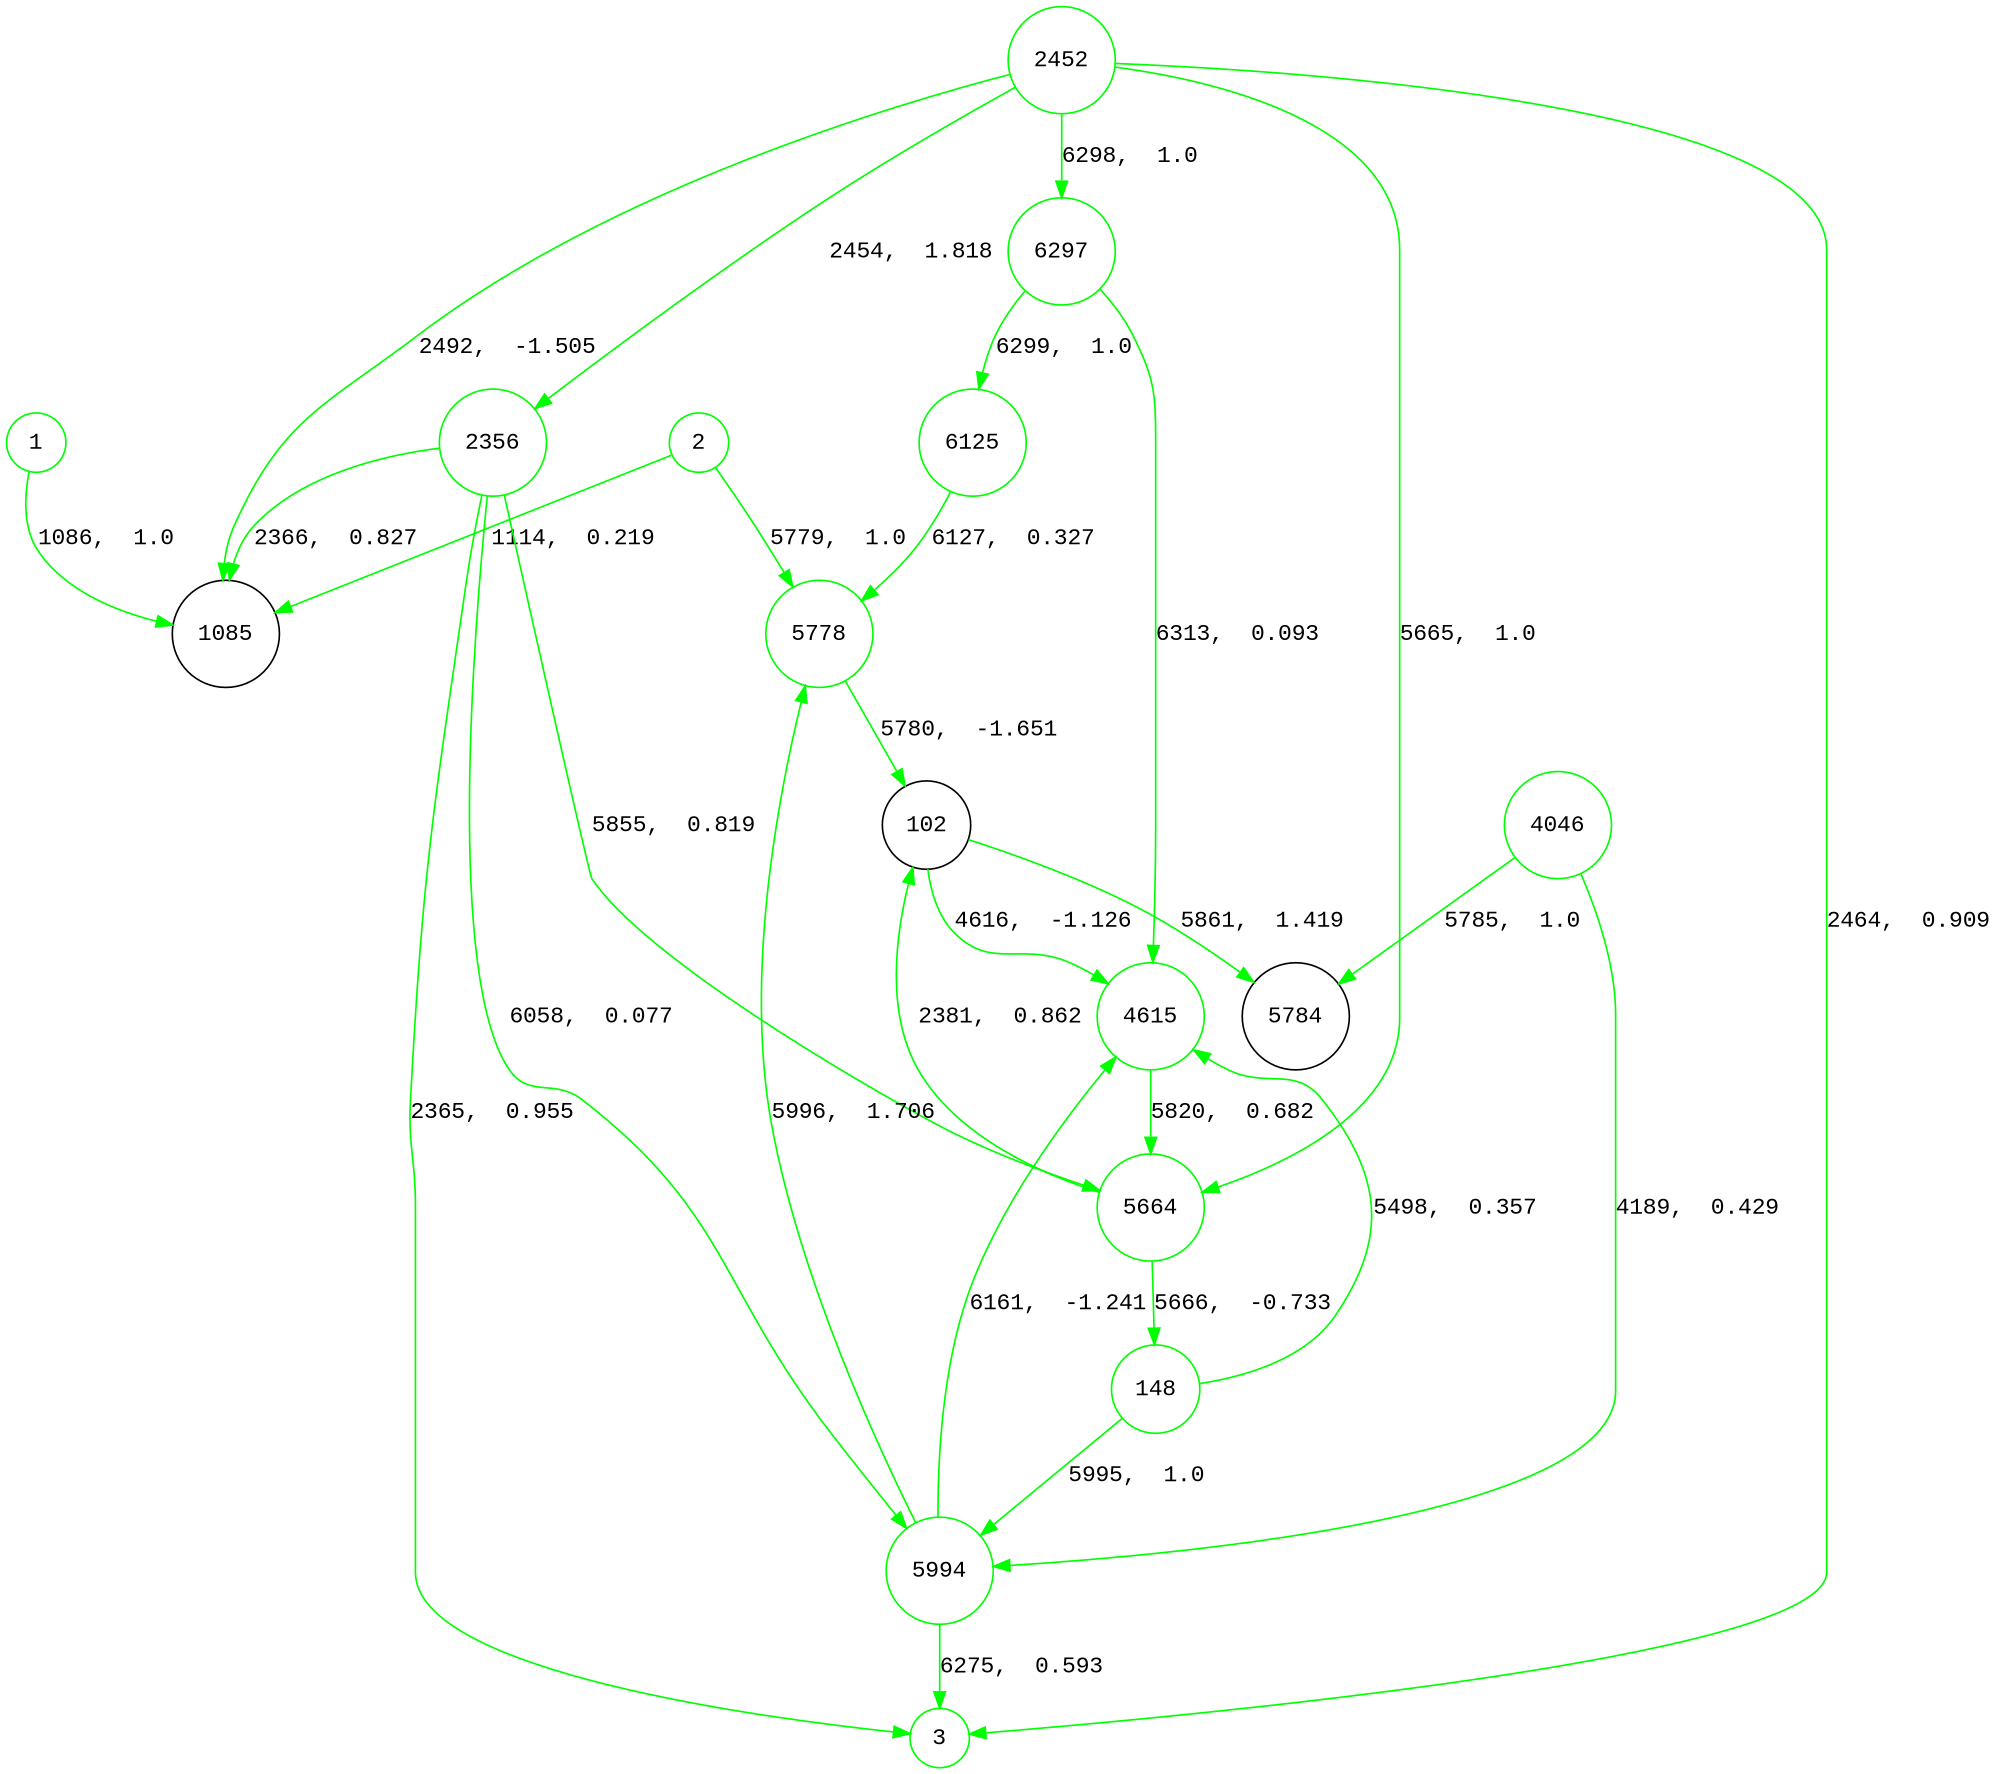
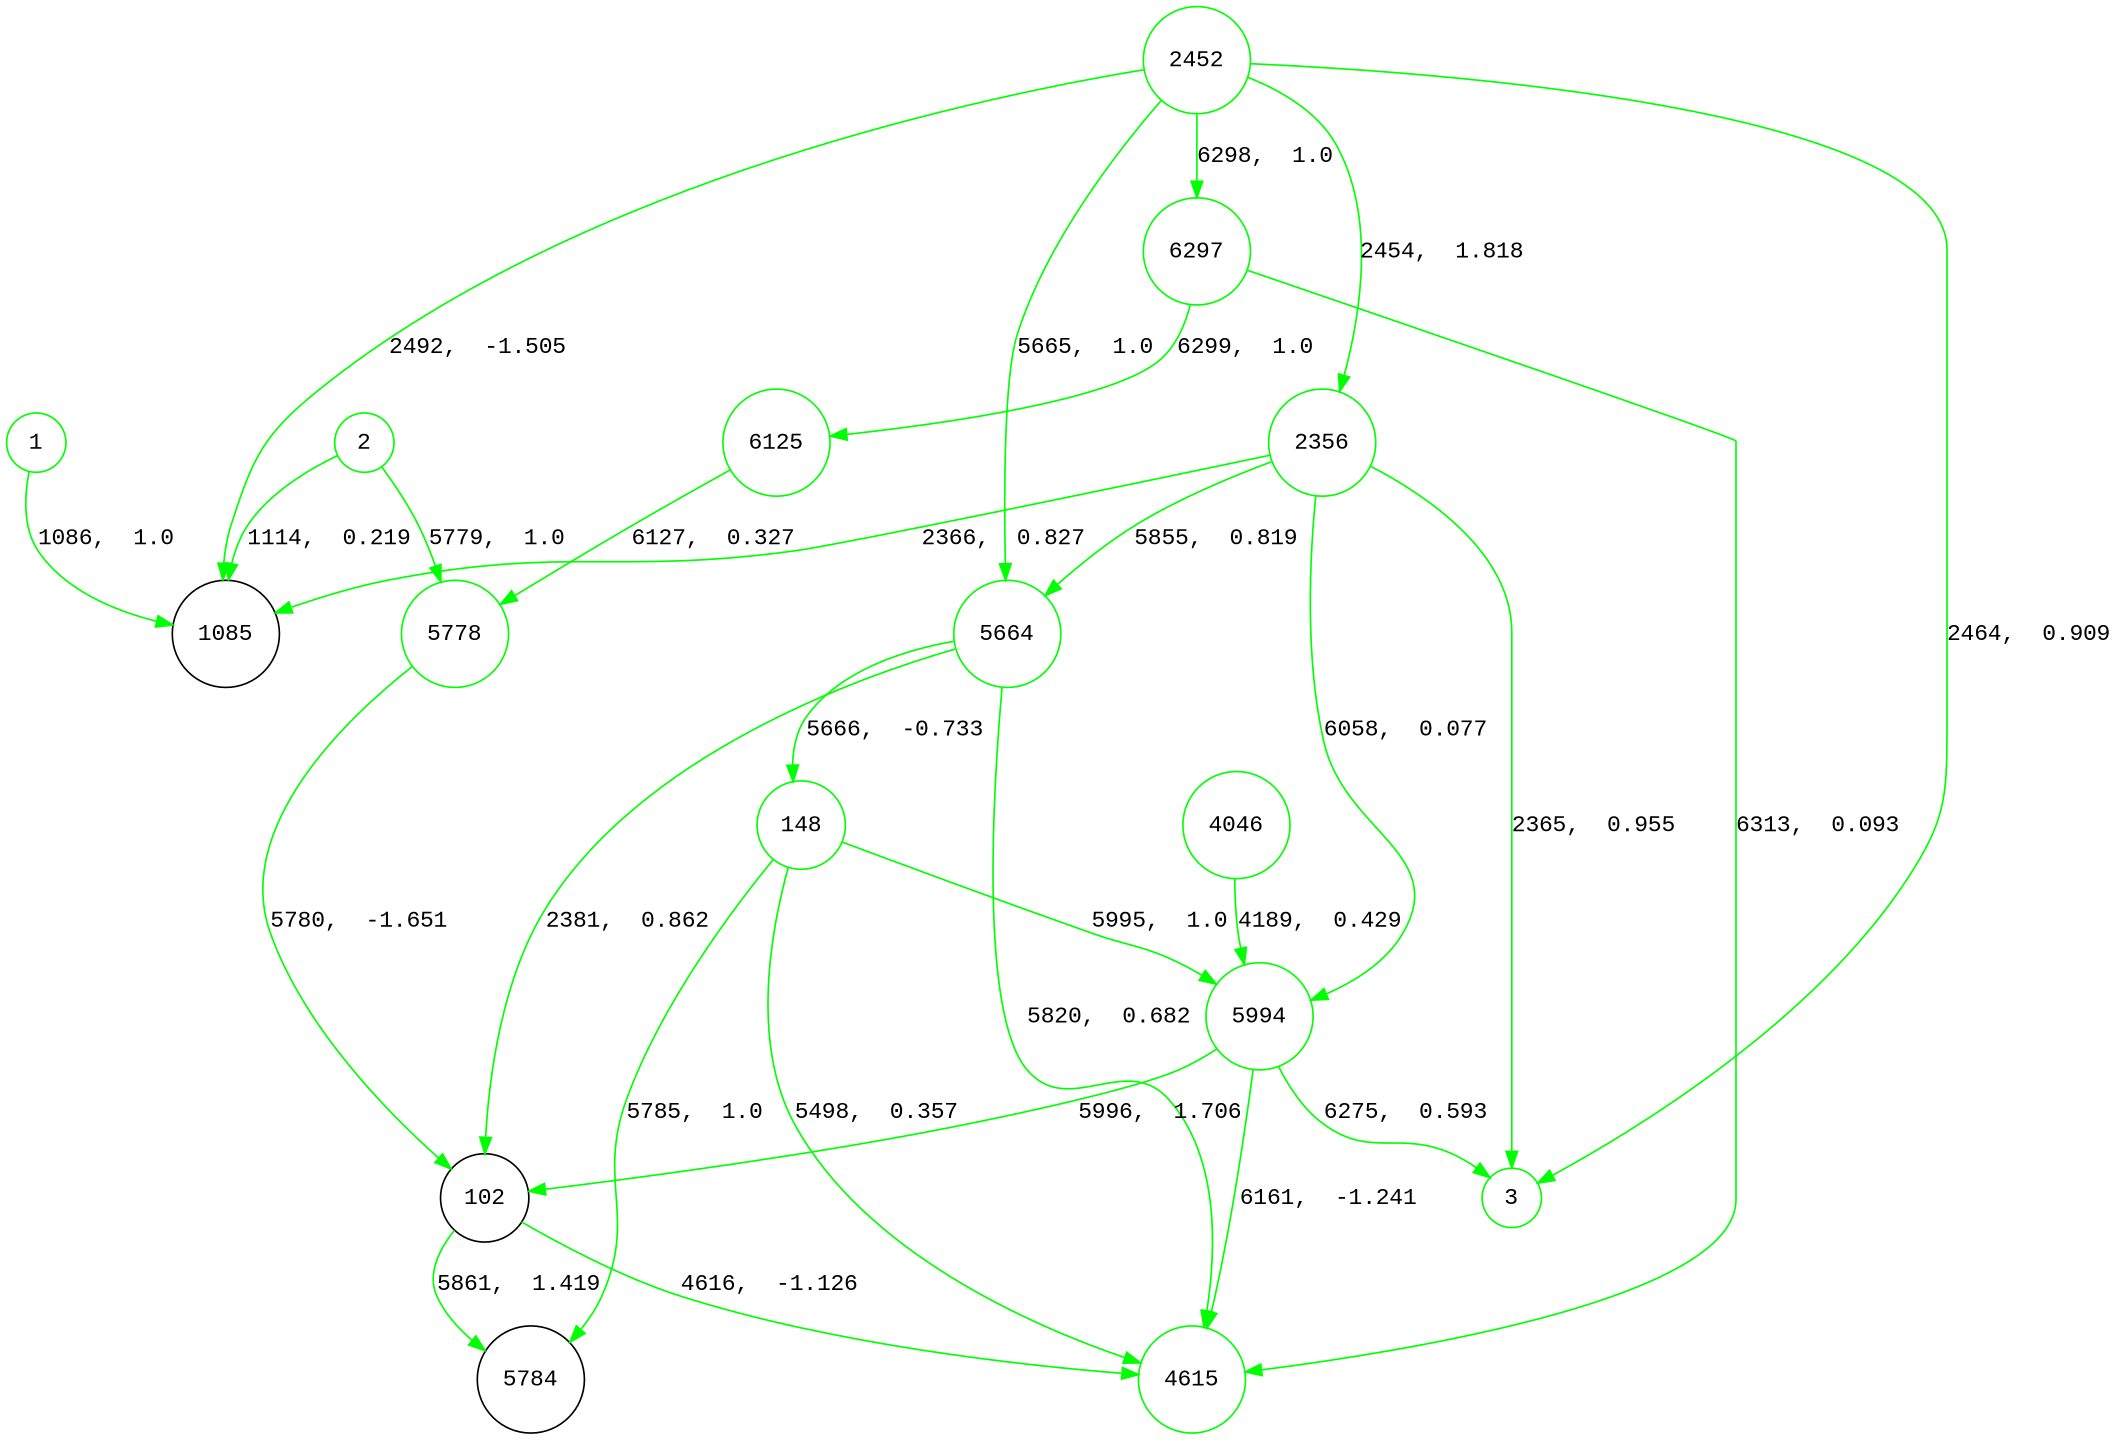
edge "4046" -> "5784": now "148" -> "5784"
edge "4615" -> "5664": reversed
edge "5994" -> "5778": now "5994" -> "102"
